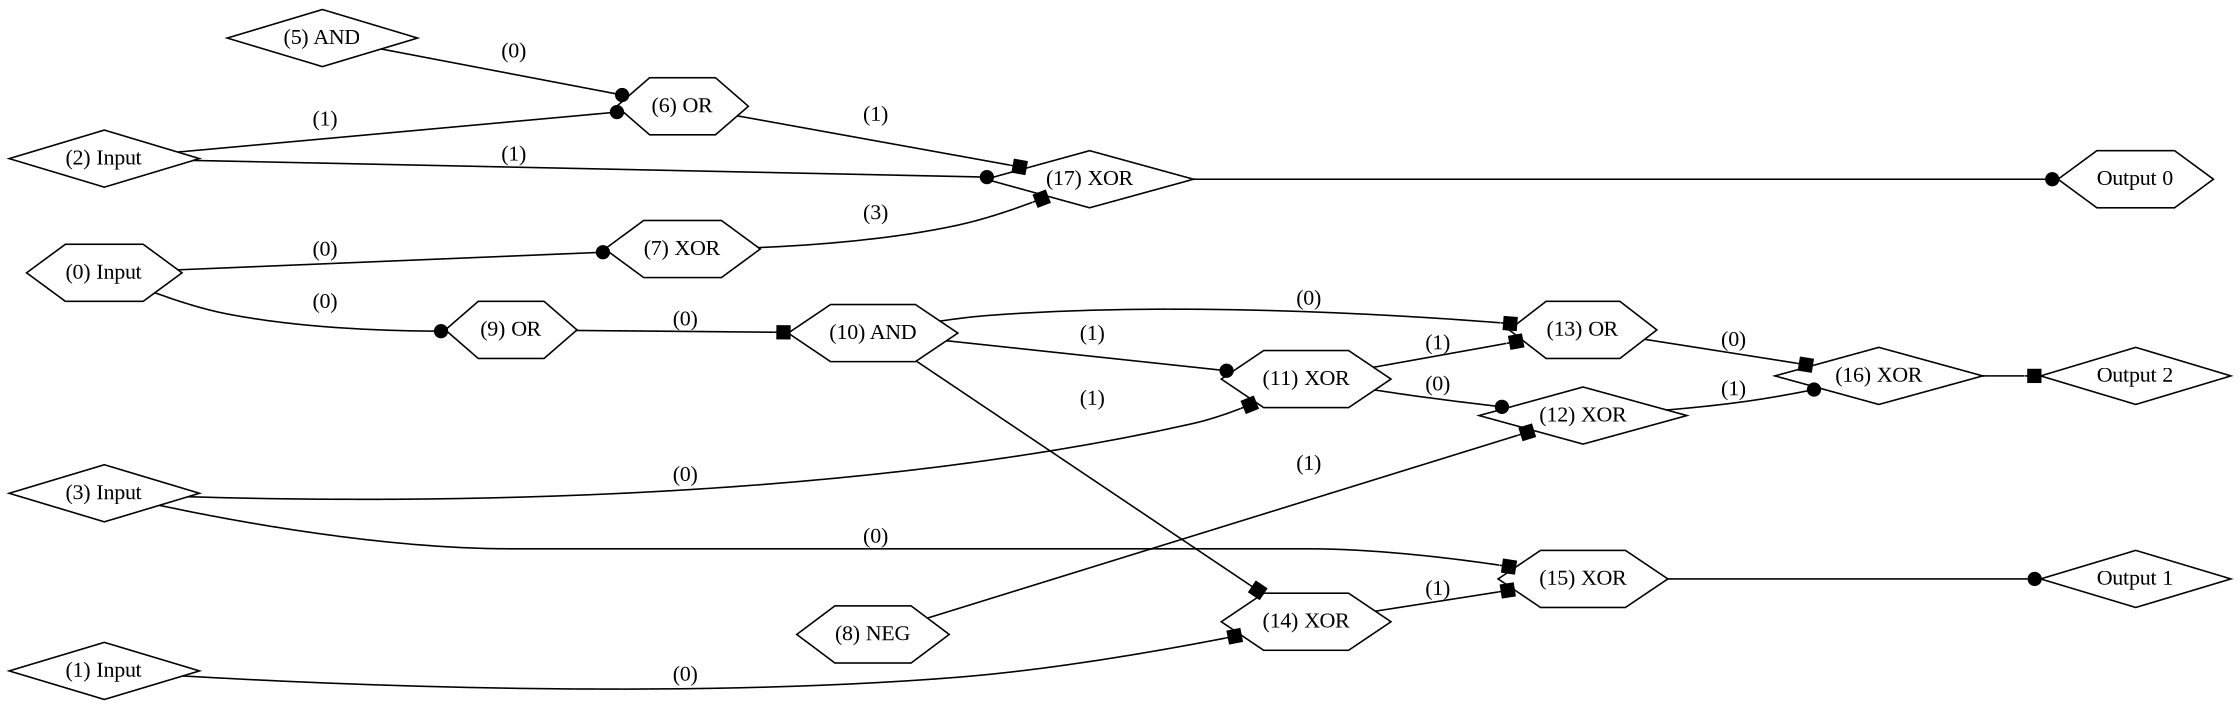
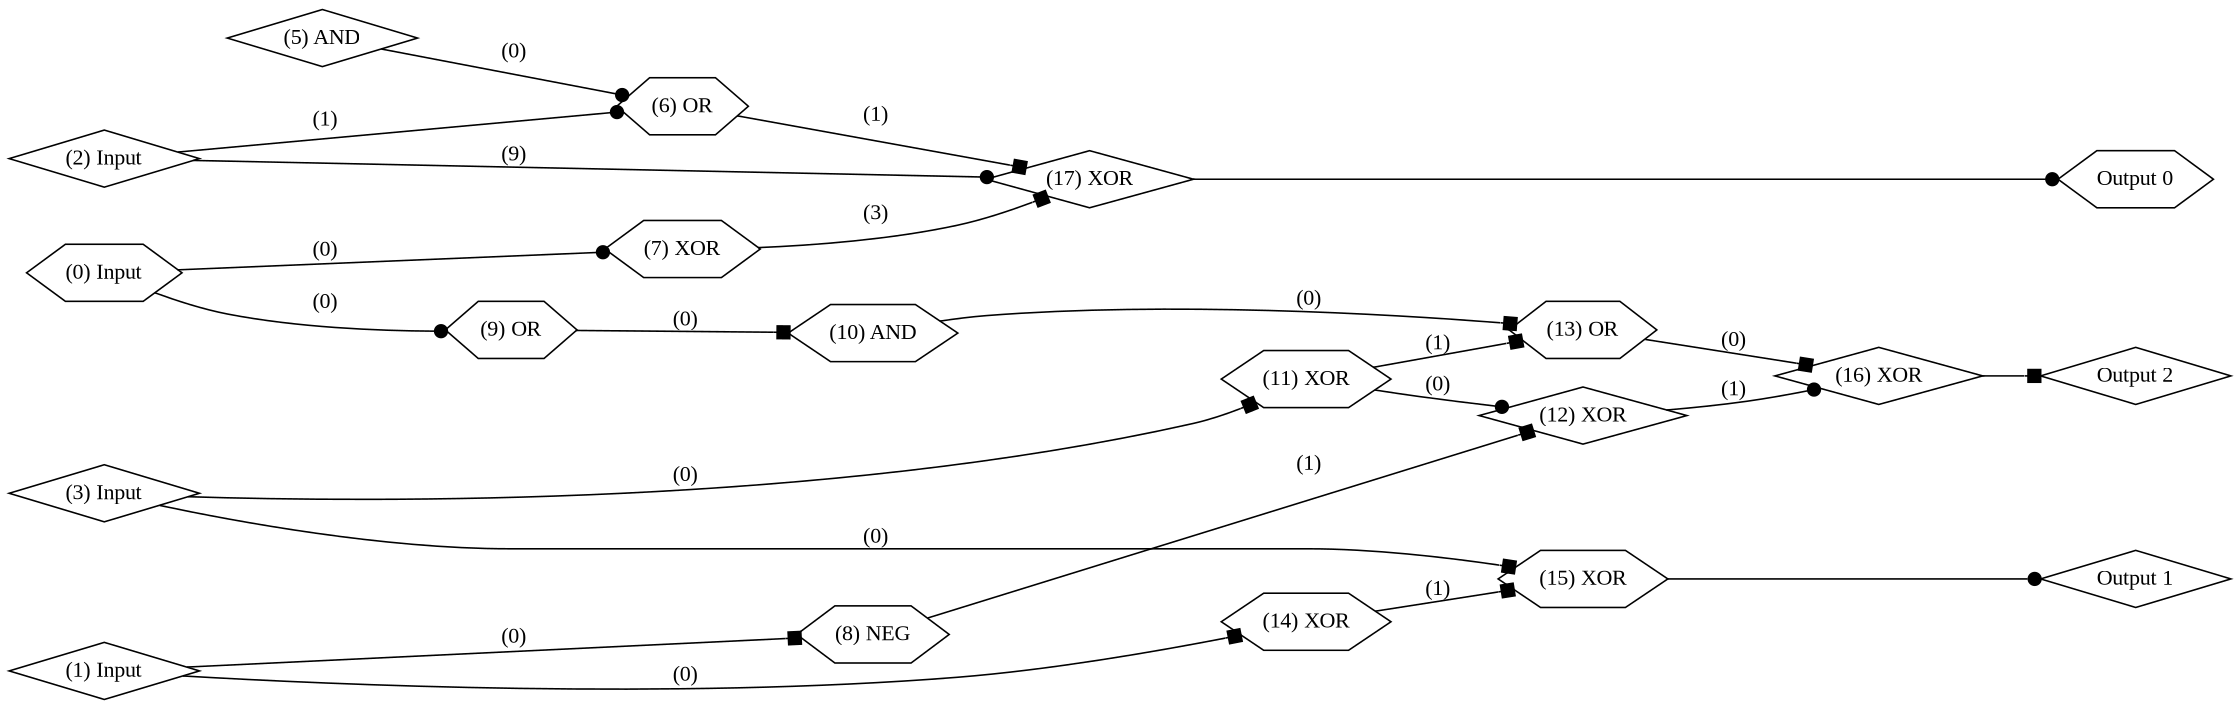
edge "(2) Input" -> "(17) XOR": label " (1)" -> " (9)"
edge "(10) AND" -> "(11) XOR": removed, label "(1)"
edge "(10) AND" -> "(14) XOR": removed, label "(1)"
edge "(1) Input" -> "(8) NEG": added, label "(0)"
